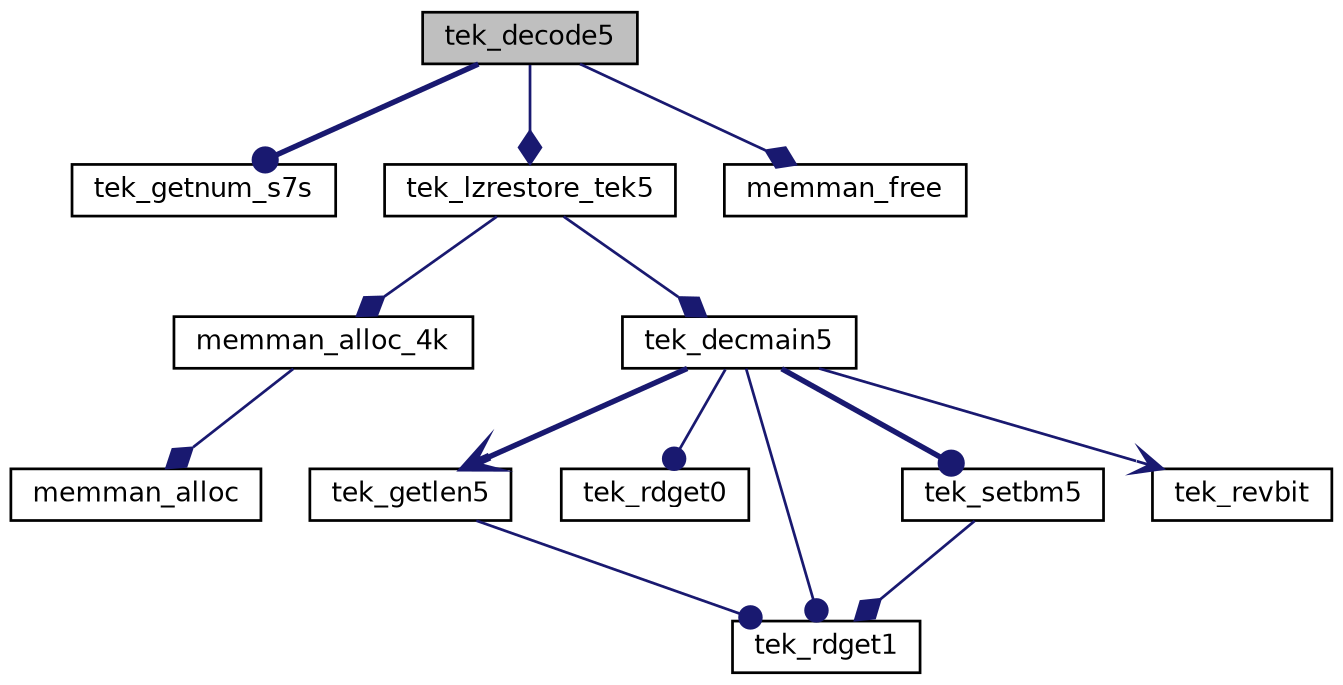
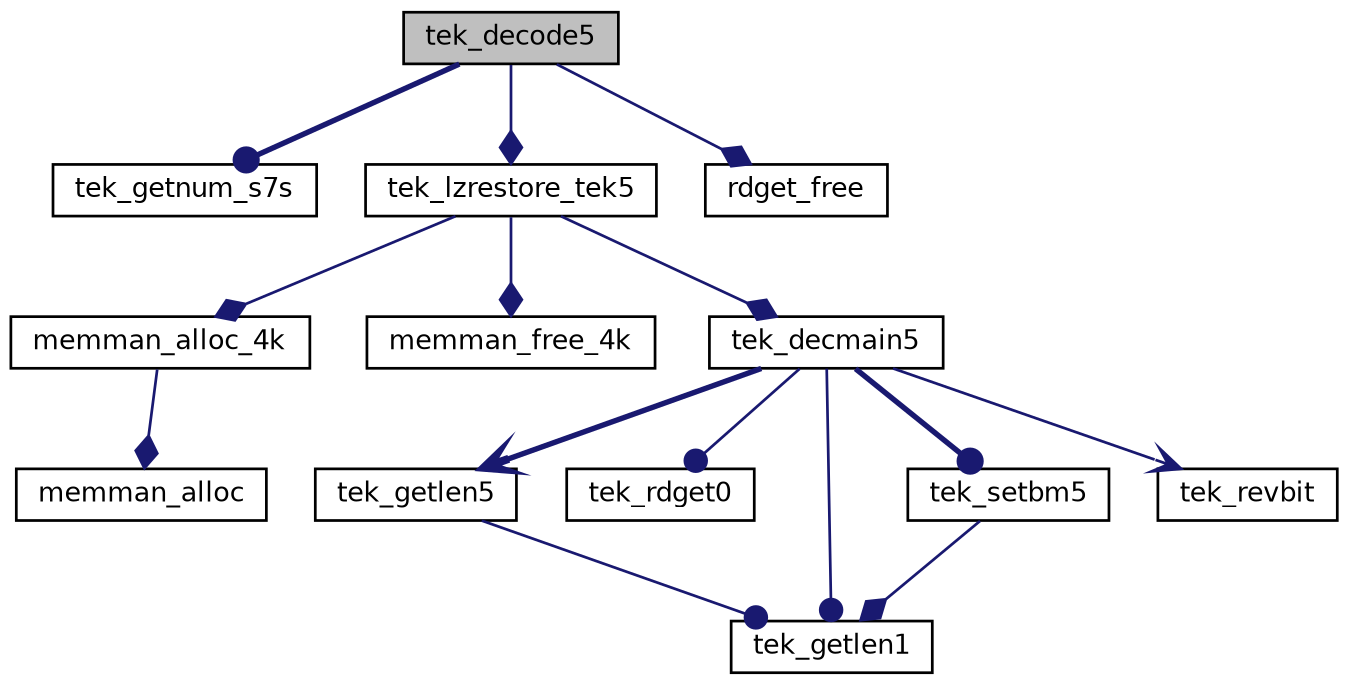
node "memman_free": label "memman_free" -> "rdget_free"
node "memman_free_4k": added
node "tek_rdget1": label "tek_rdget1" -> "tek_getlen1"
